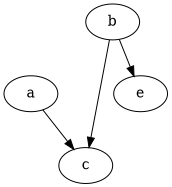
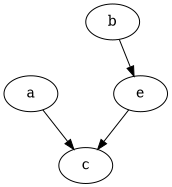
edge "b" -> "c": now "e" -> "c"
